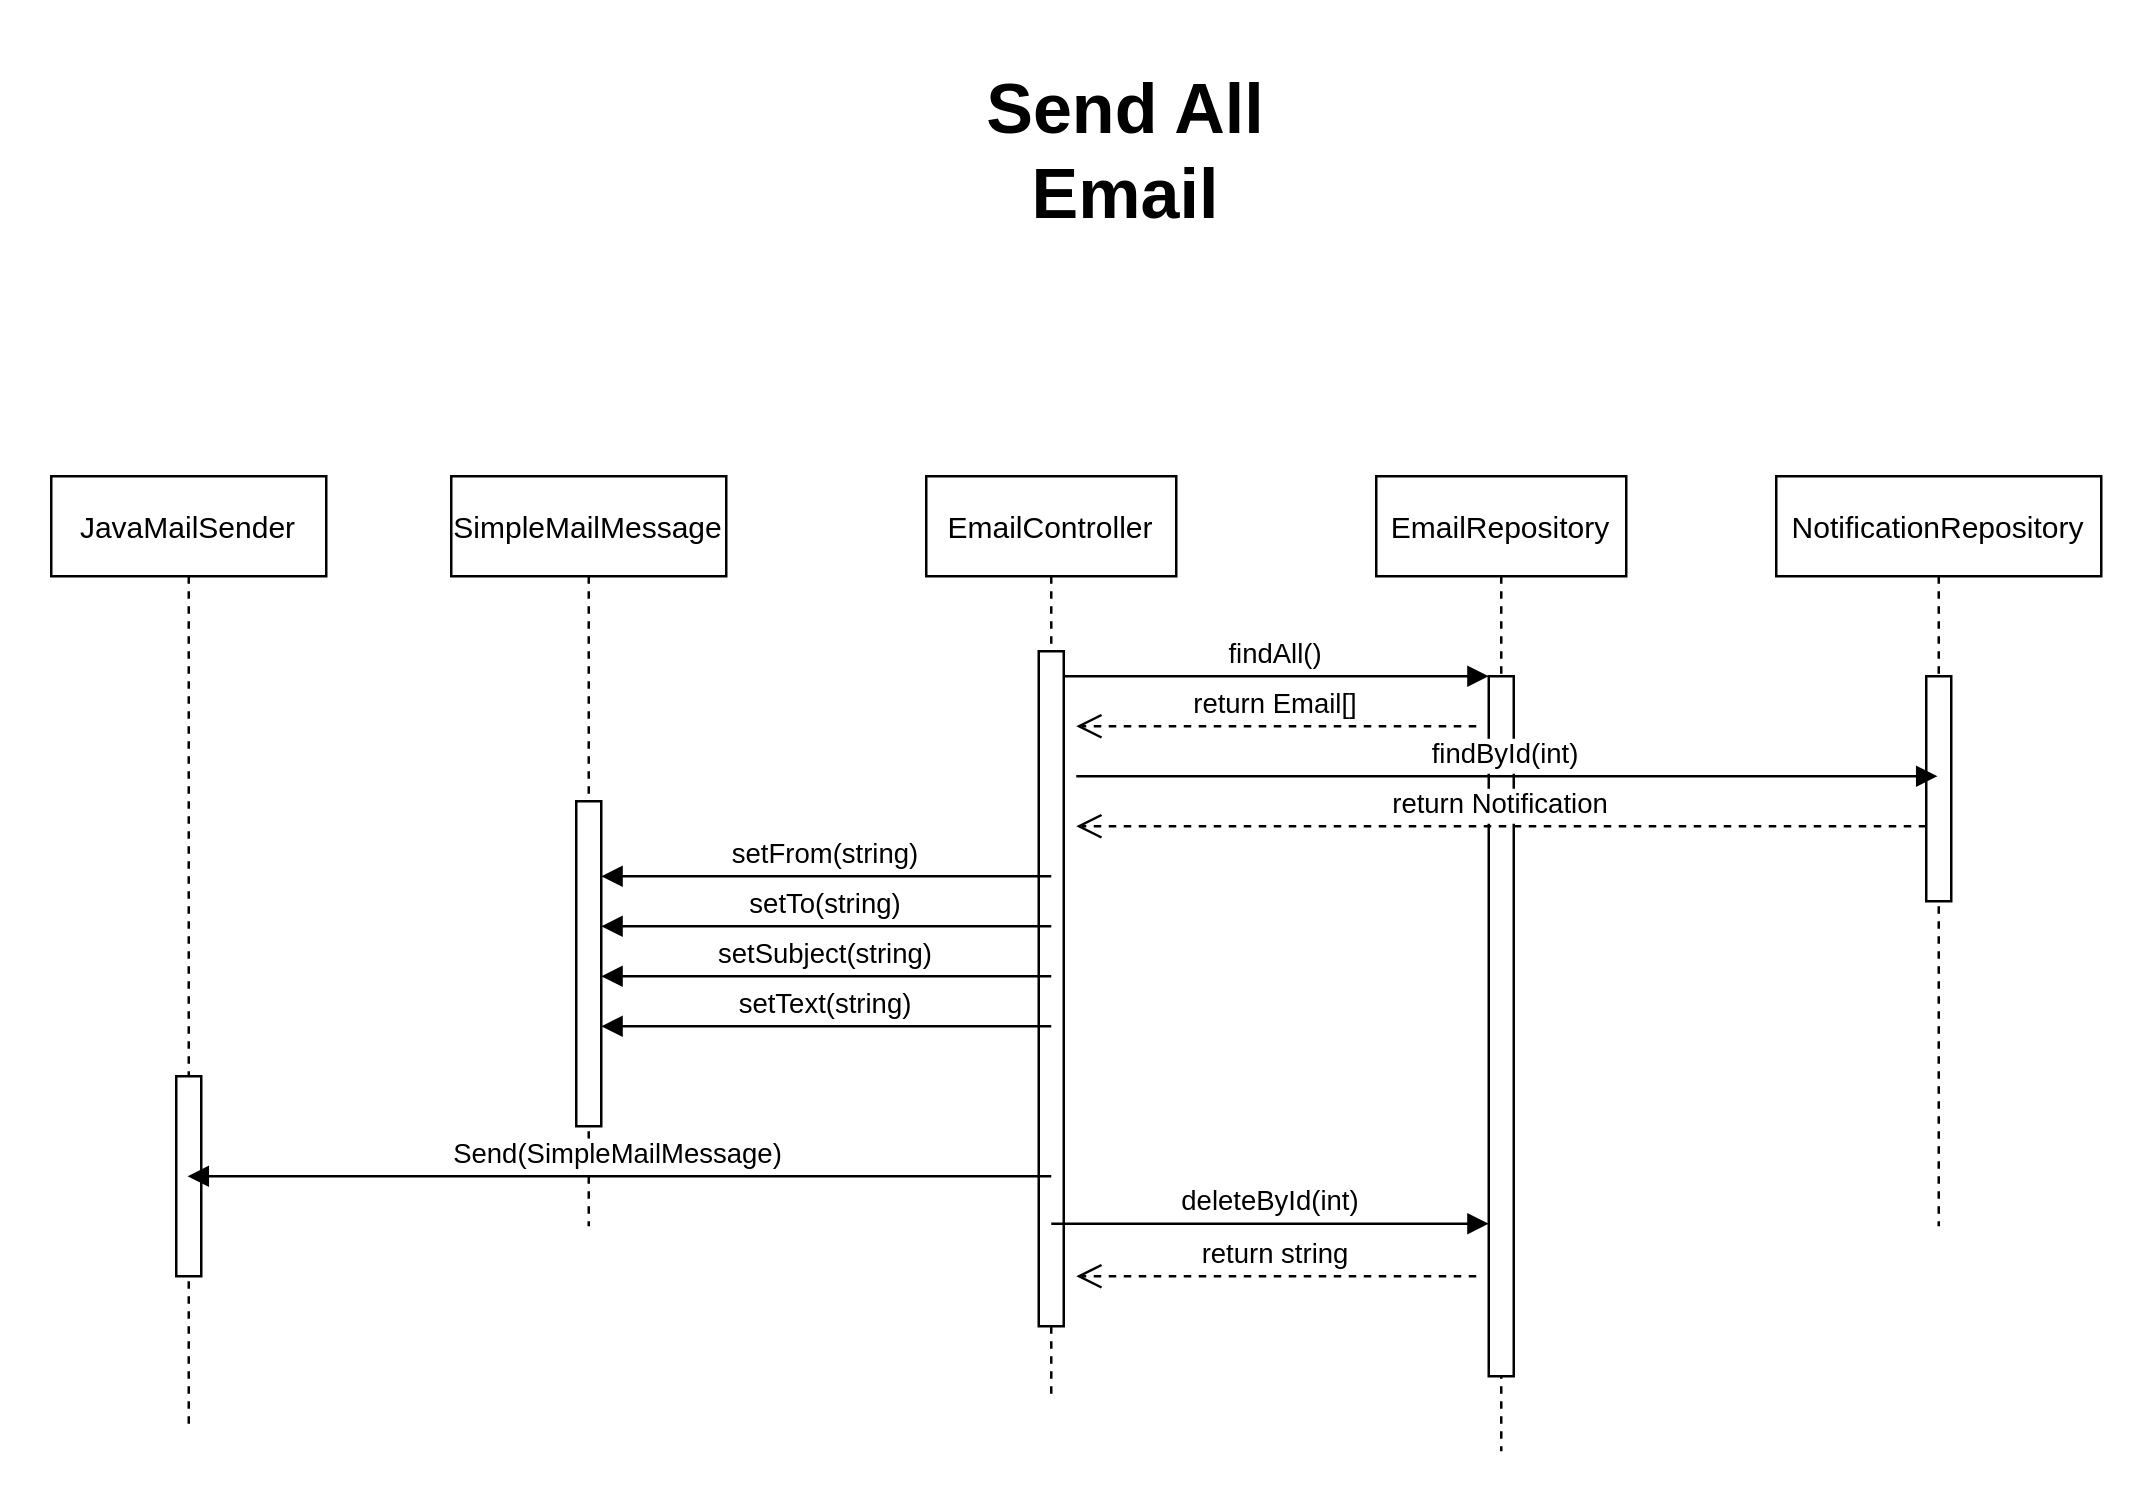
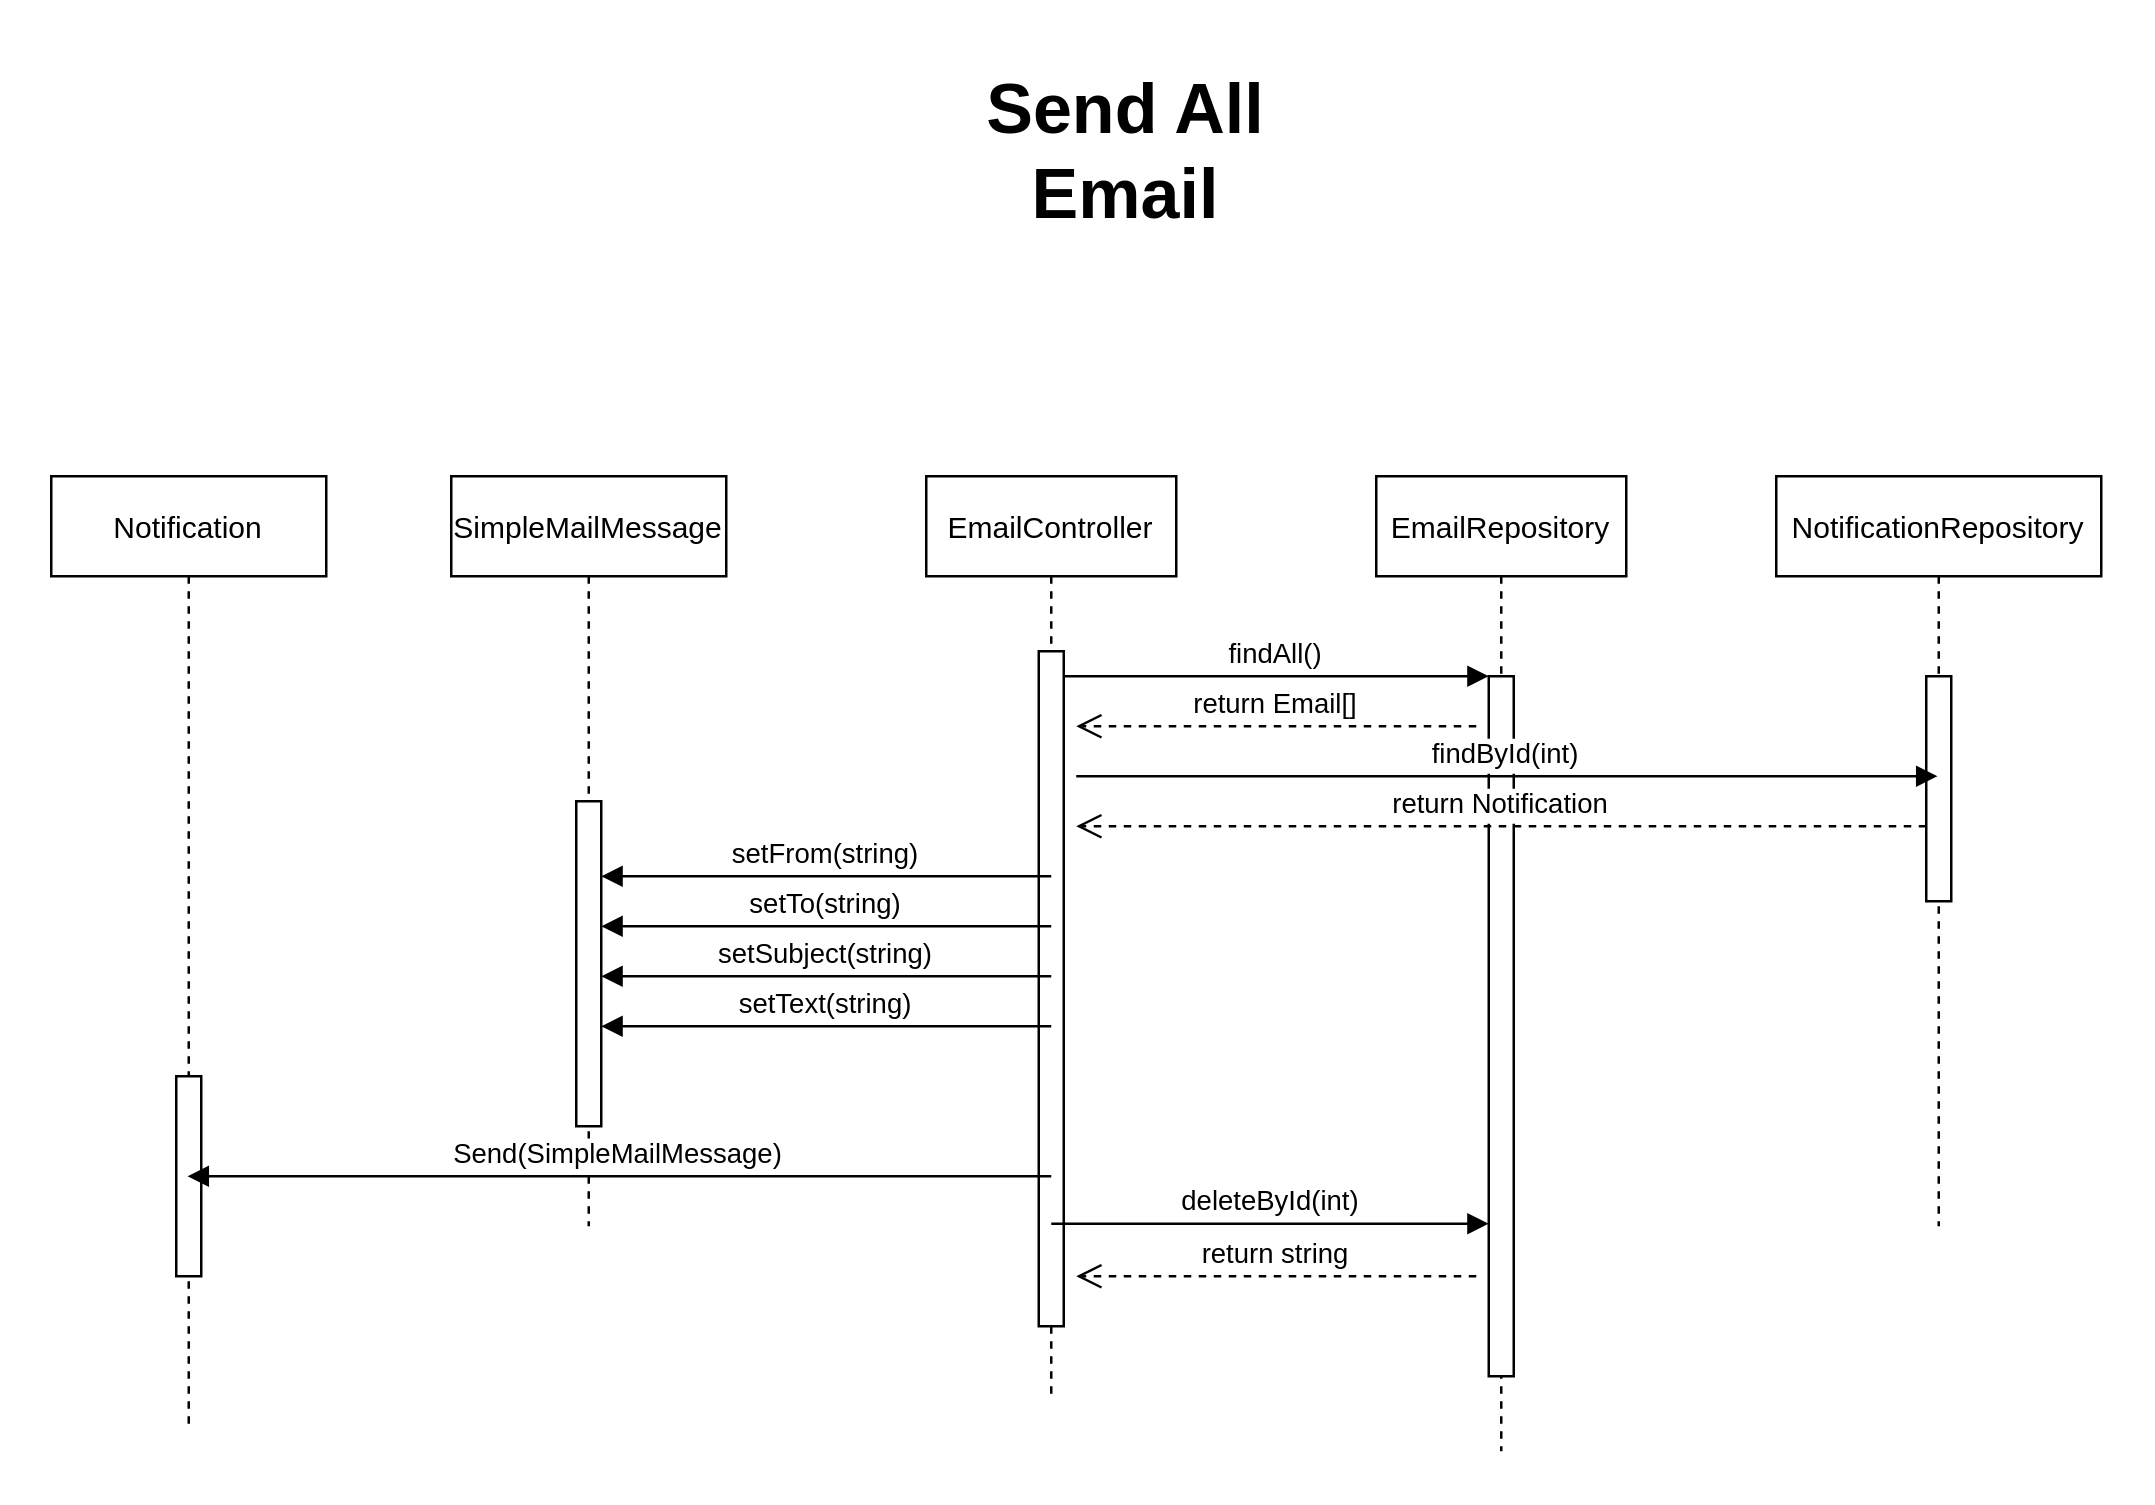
node "JavaMailSender": label "JavaMailSender" -> "Notification"
